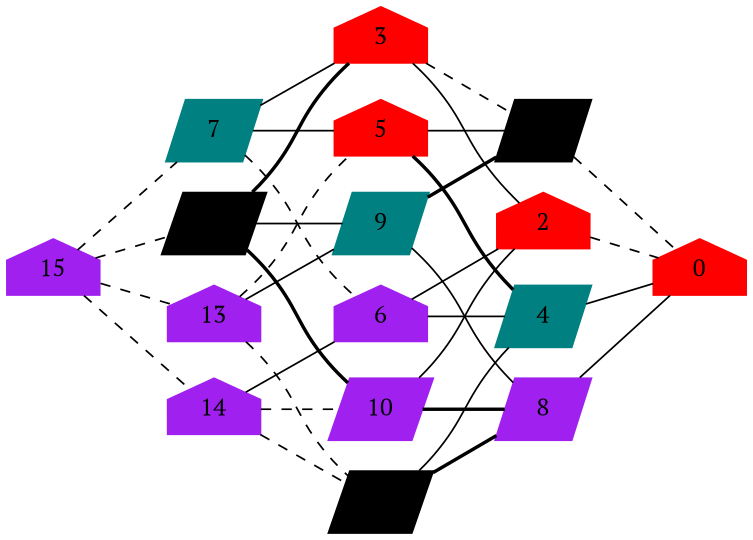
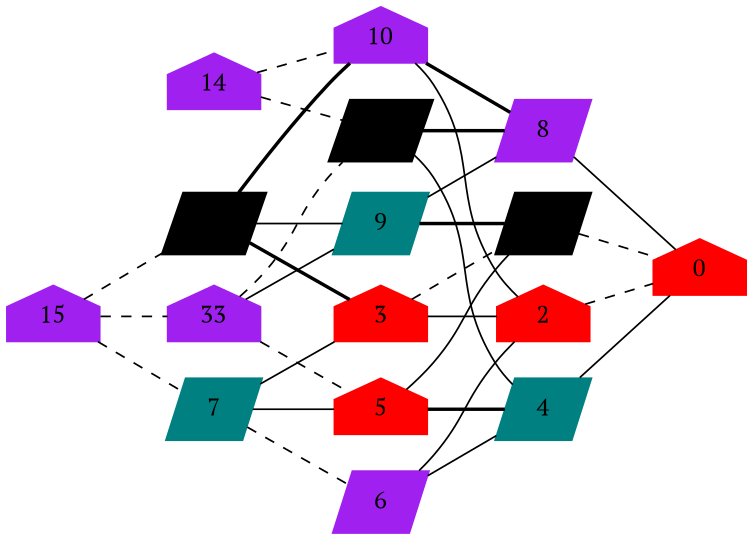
node "13": label "13" -> "33"
node "6": shape house -> parallelogram
edge "15" -- "14": removed
edge "6" -- "14": removed
node "10": shape parallelogram -> house
